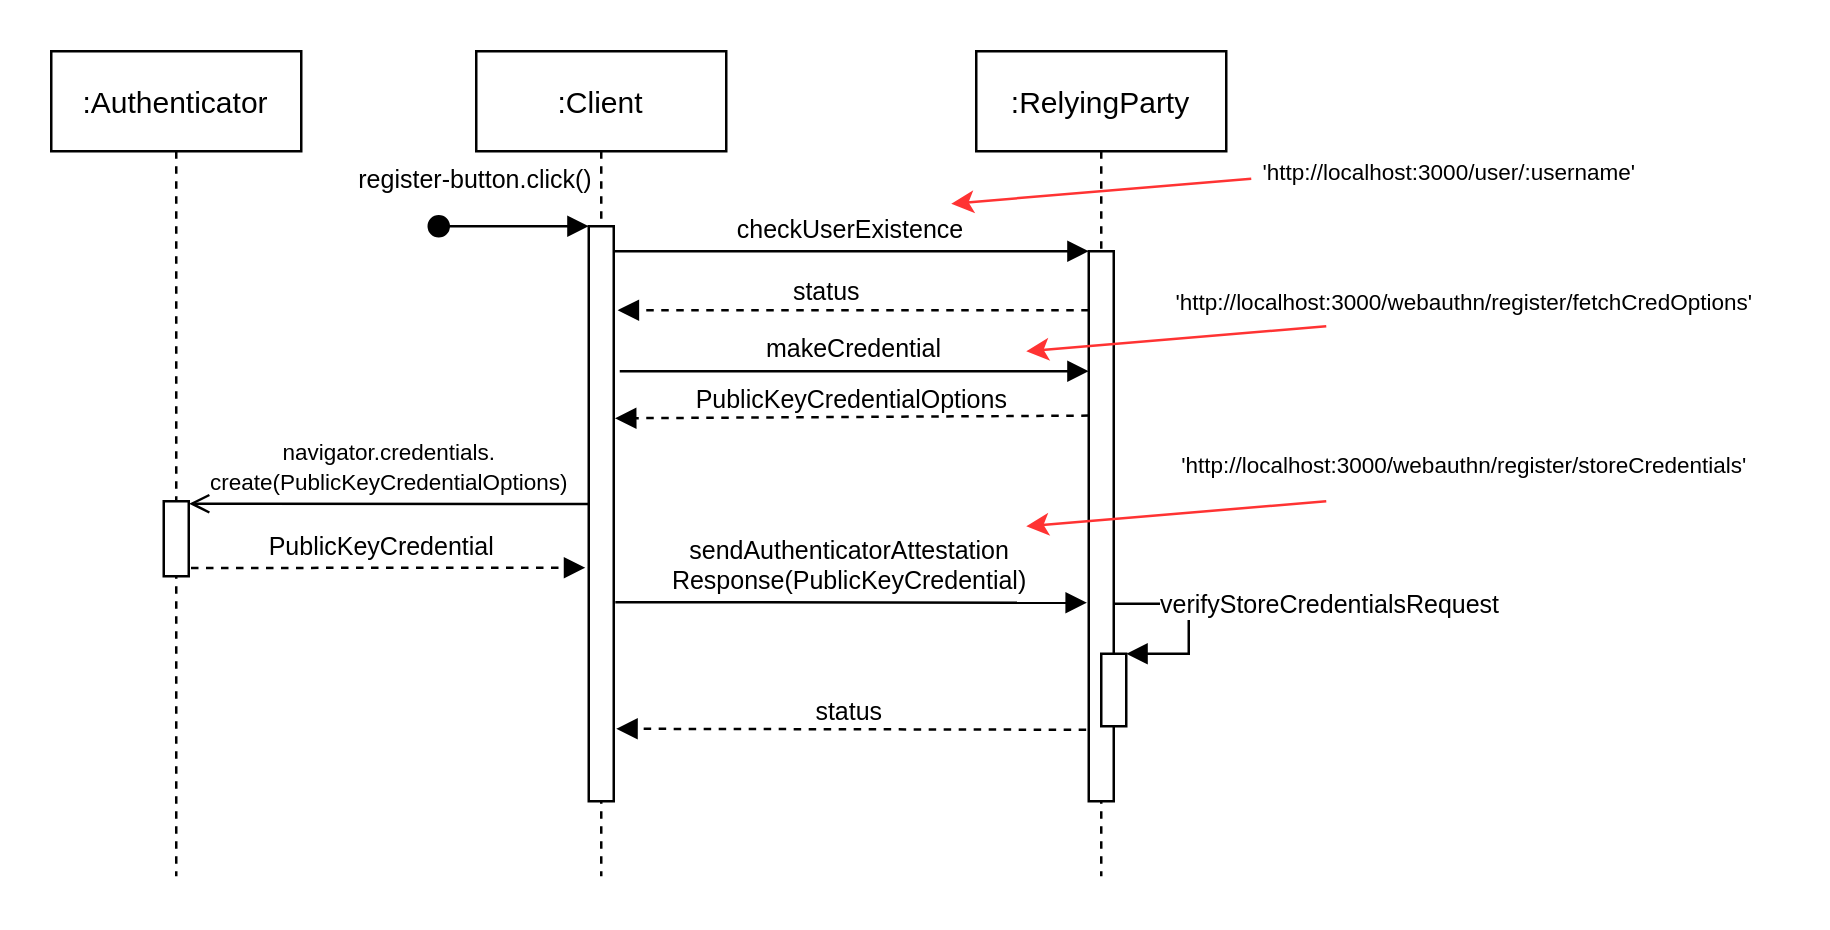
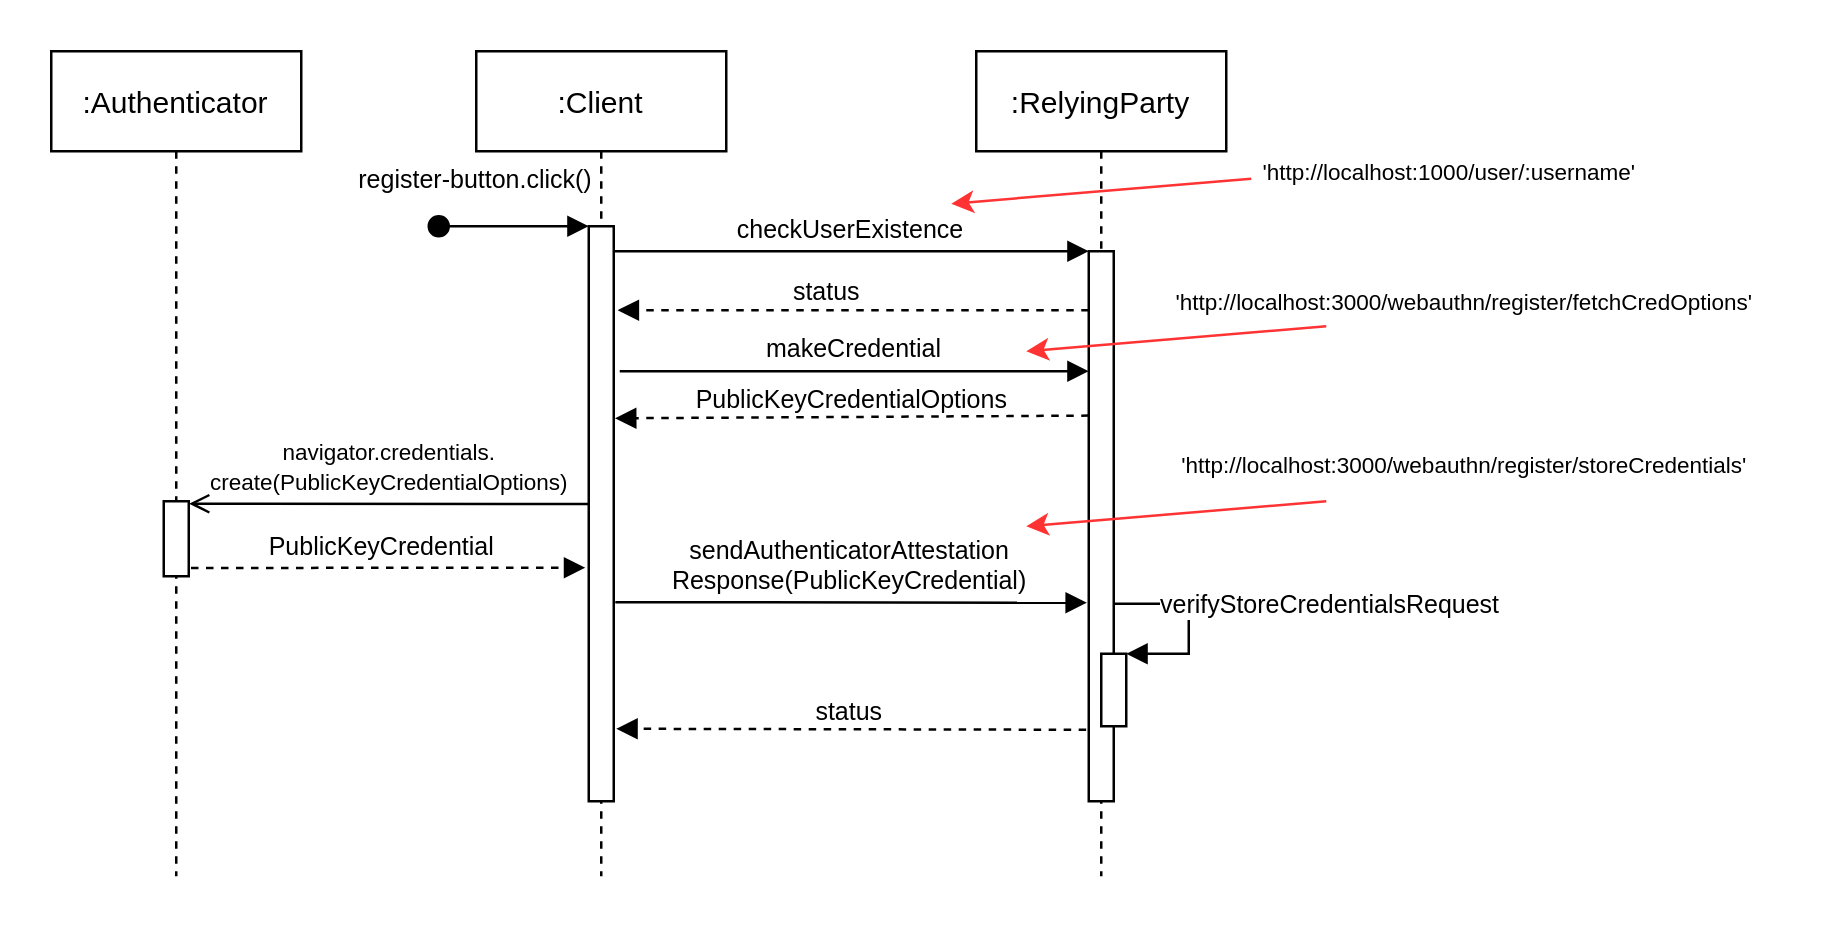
node "'http://localhost:3000/user/:username'": label "'http://localhost:3000/user/:username'" -> "'http://localhost:1000/user/:username'"
